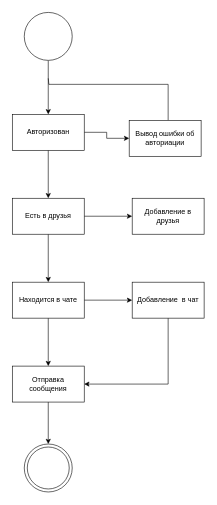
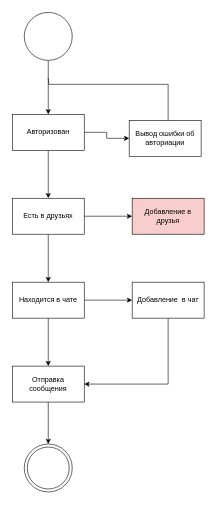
node "Есть в друзья": label "Есть в друзья" -> "Есть в друзьях"
node "Добавление в друзья": fillcolor #ffffff -> #f8cecc
